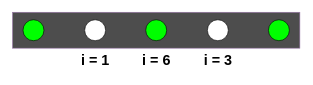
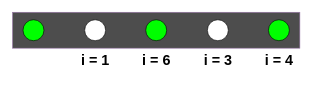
node "i = 4": added
